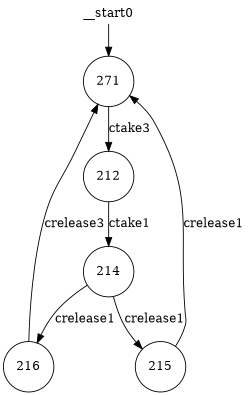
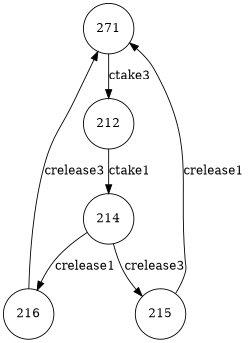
node "__start0": removed
edge "214" -> "215": label "crelease1" -> "crelease3"
